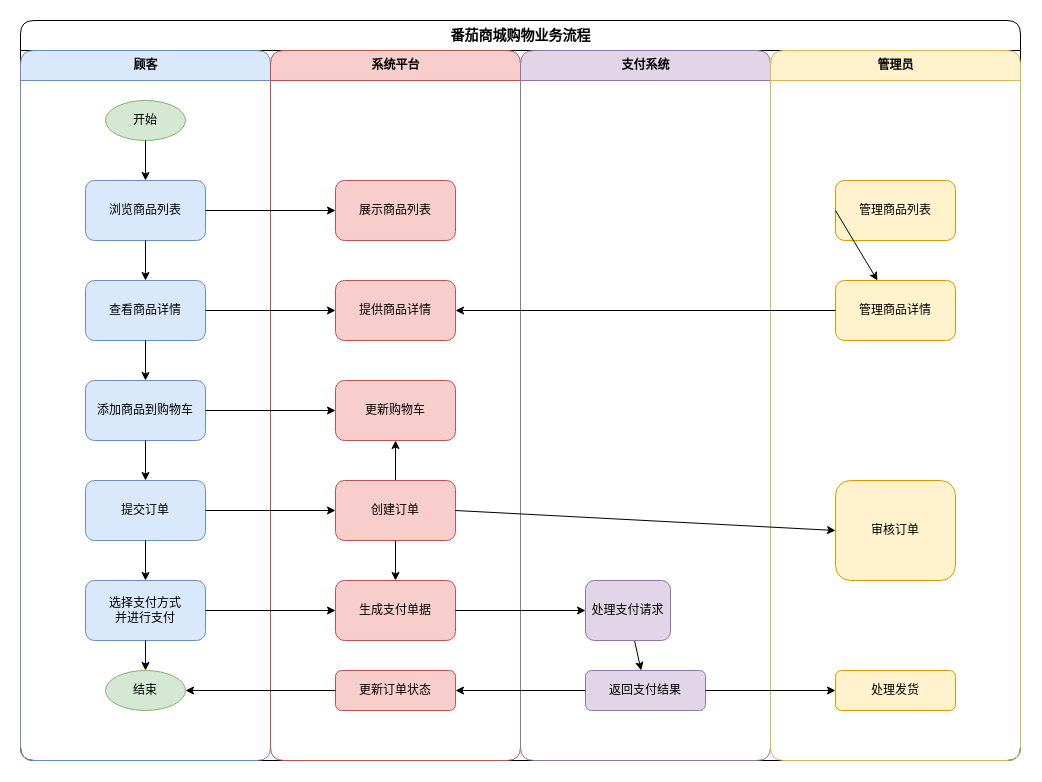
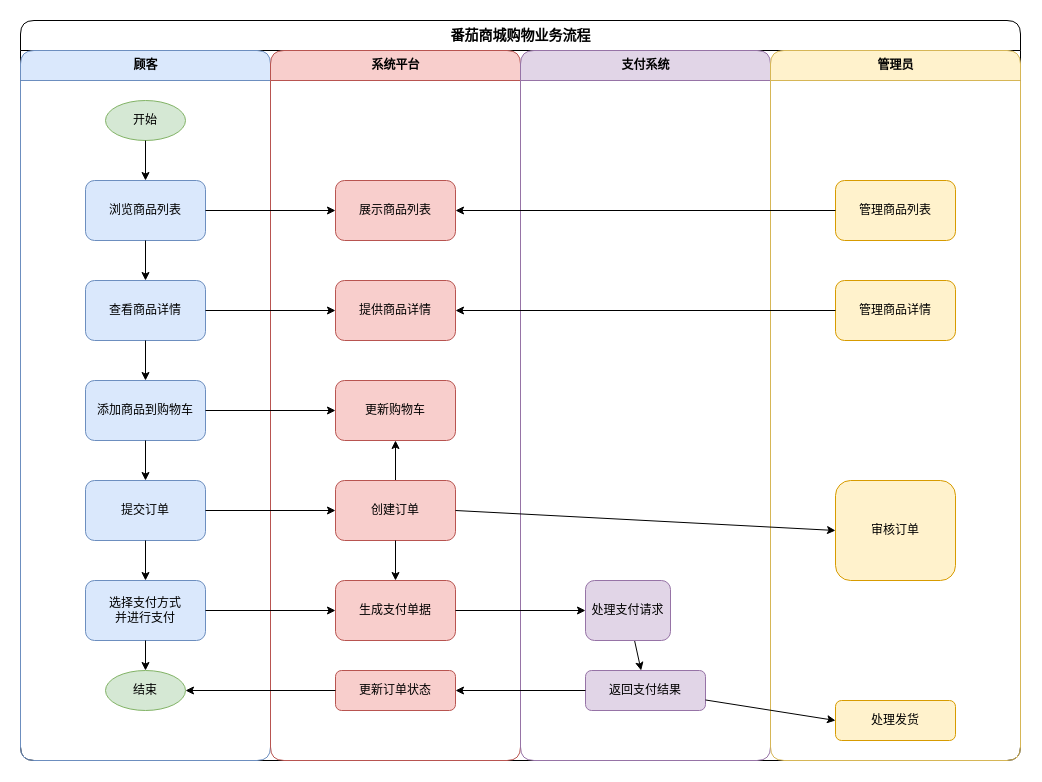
edge "管理商品列表" -> "管理商品详情": now "管理商品列表" -> "展示商品列表"
node "处理发货": moved (896, 691) -> (896, 721)
